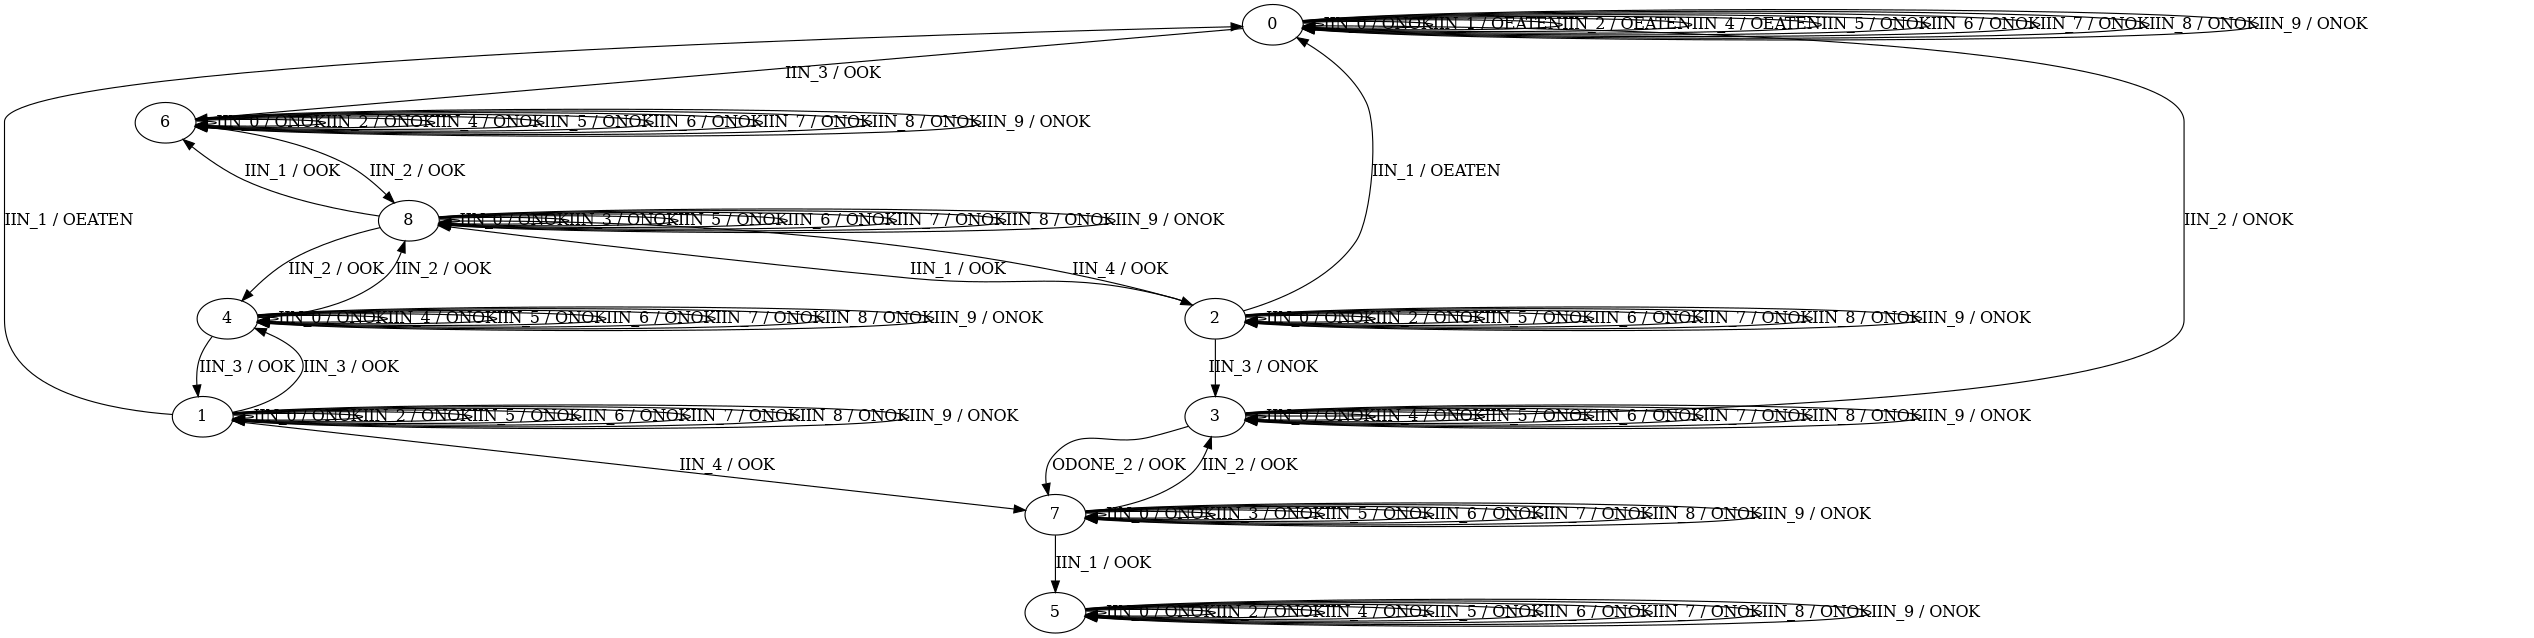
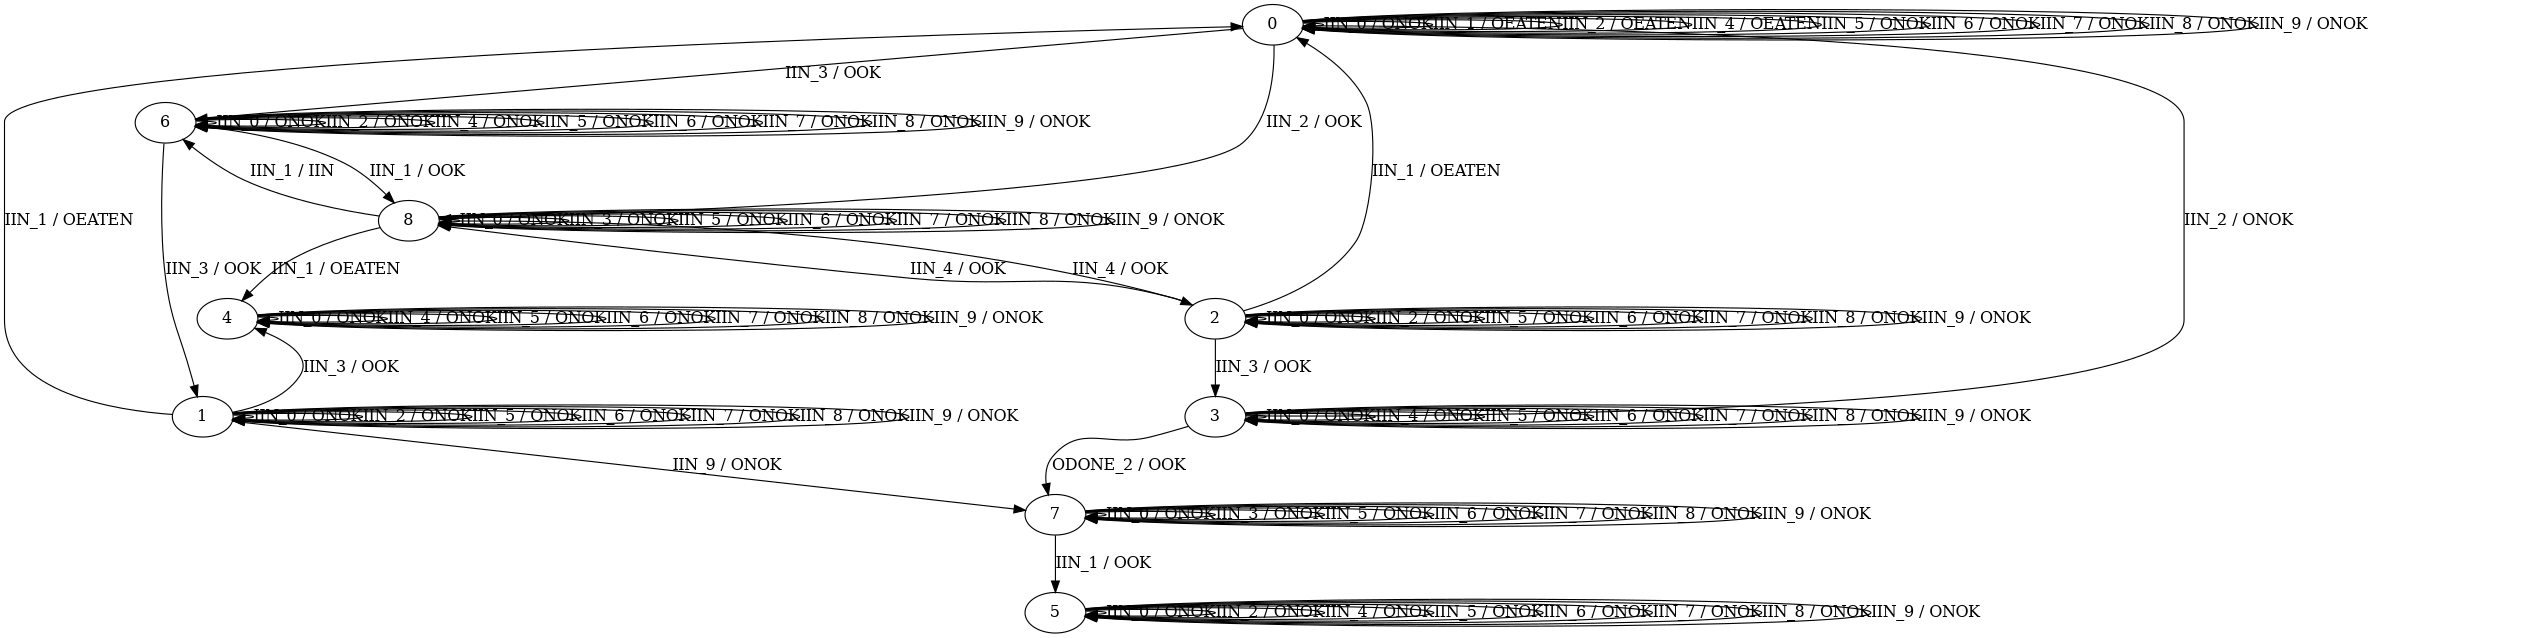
edge "8" -> "6": label "IIN_1 / OOK" -> "IIN_1 / IIN"
edge "6" -> "8": label "IIN_2 / OOK" -> "IIN_1 / OOK"
edge "8" -> "4": label "IIN_2 / OOK" -> "IIN_1 / OEATEN"
edge "2" -> "8": label "IIN_1 / OOK" -> "IIN_4 / OOK"
edge "4" -> "8": now "0" -> "8"
edge "4" -> "1": now "6" -> "1"
edge "2" -> "3": label "IIN_3 / ONOK" -> "IIN_3 / OOK"
edge "1" -> "7": label "IIN_4 / OOK" -> "IIN_9 / ONOK"
edge "7" -> "3": removed, label "IIN_2 / OOK"
